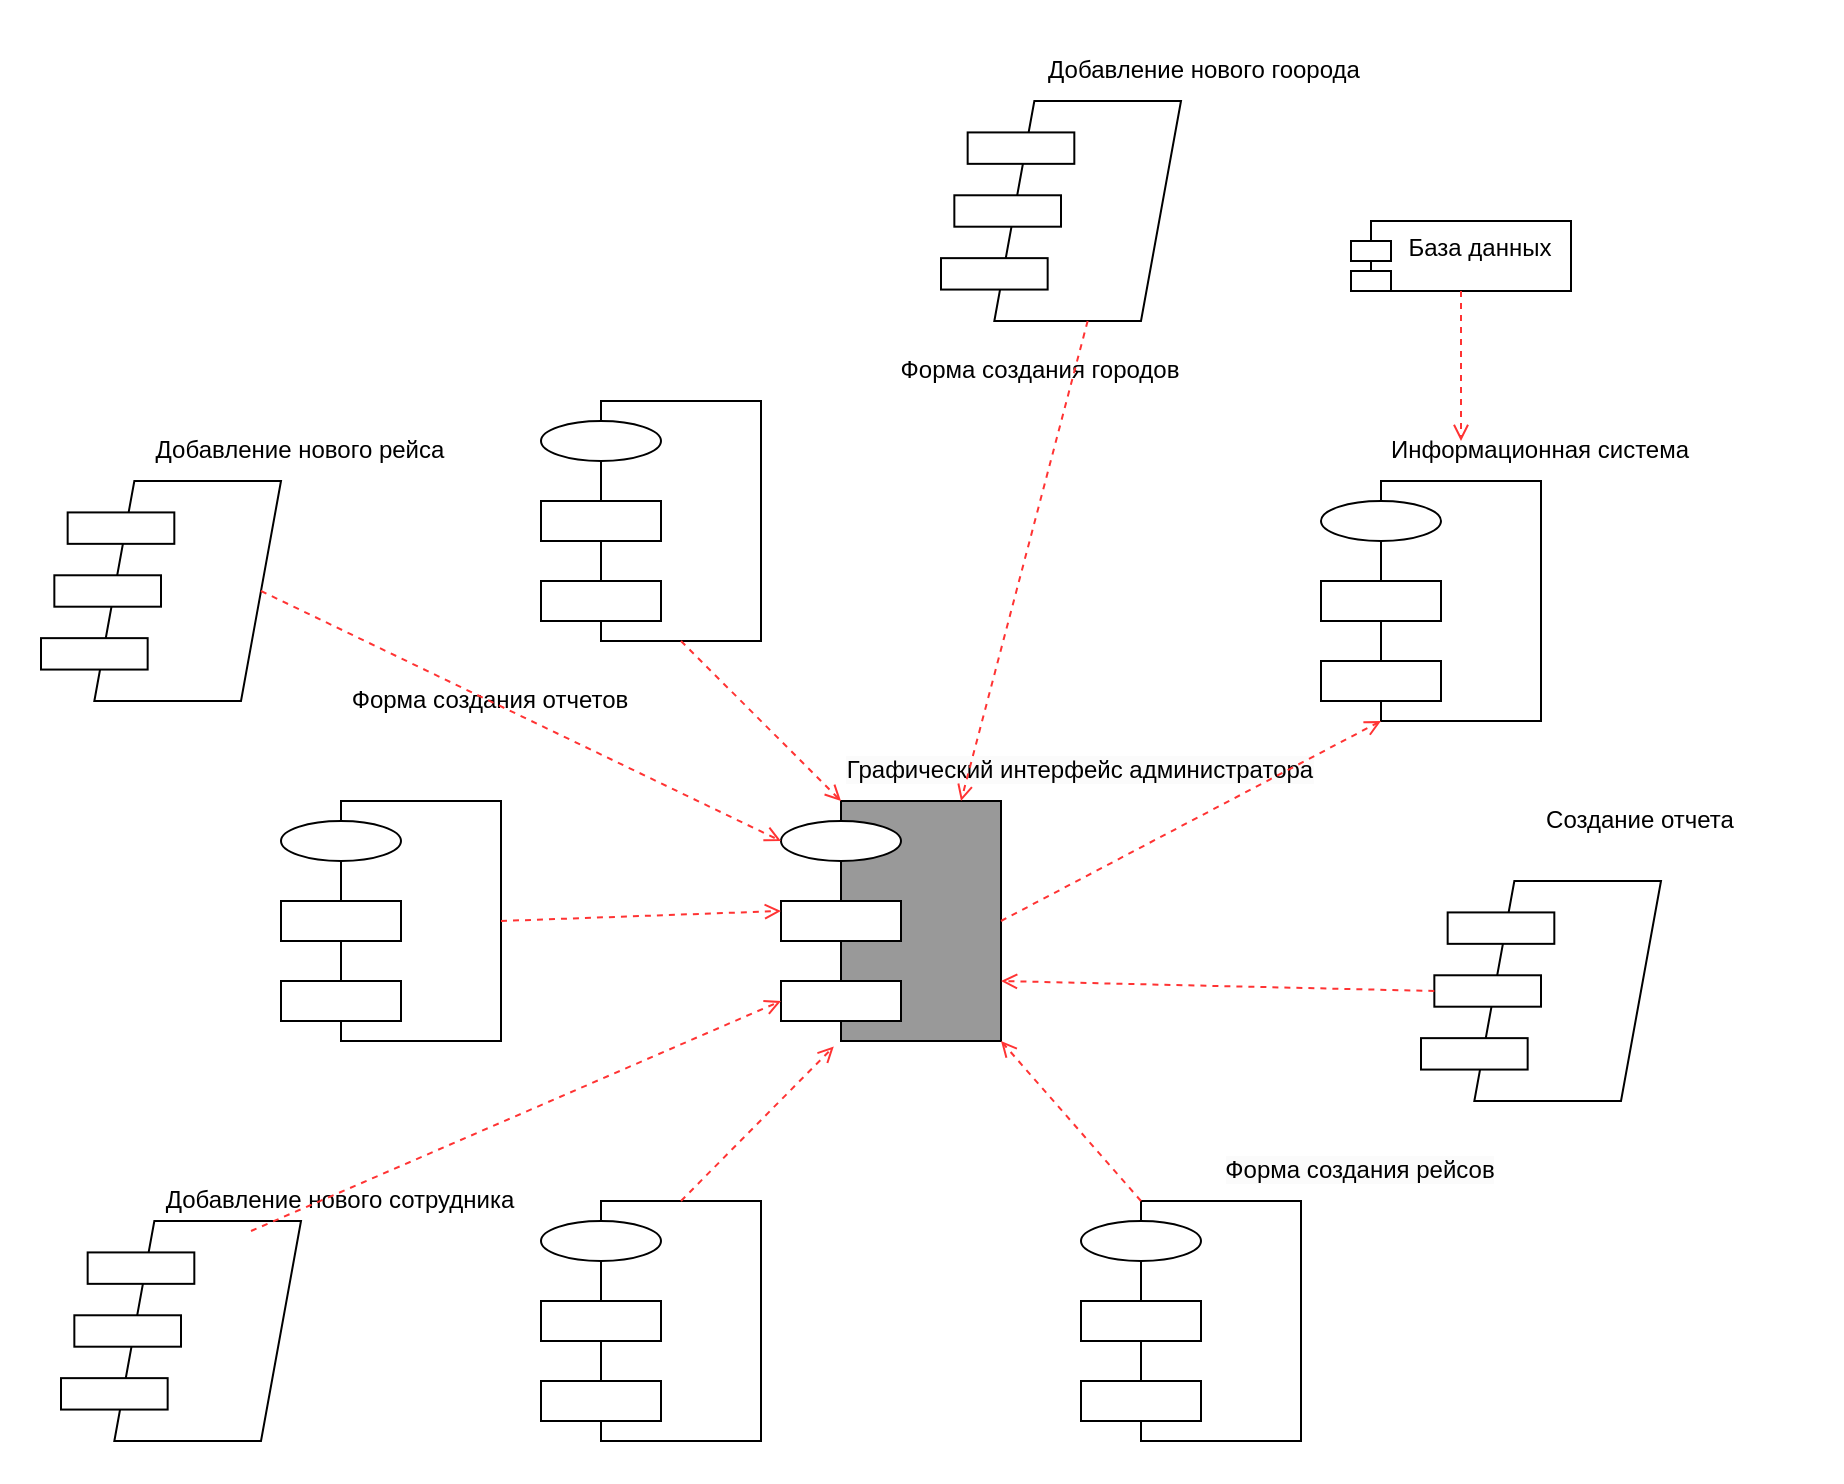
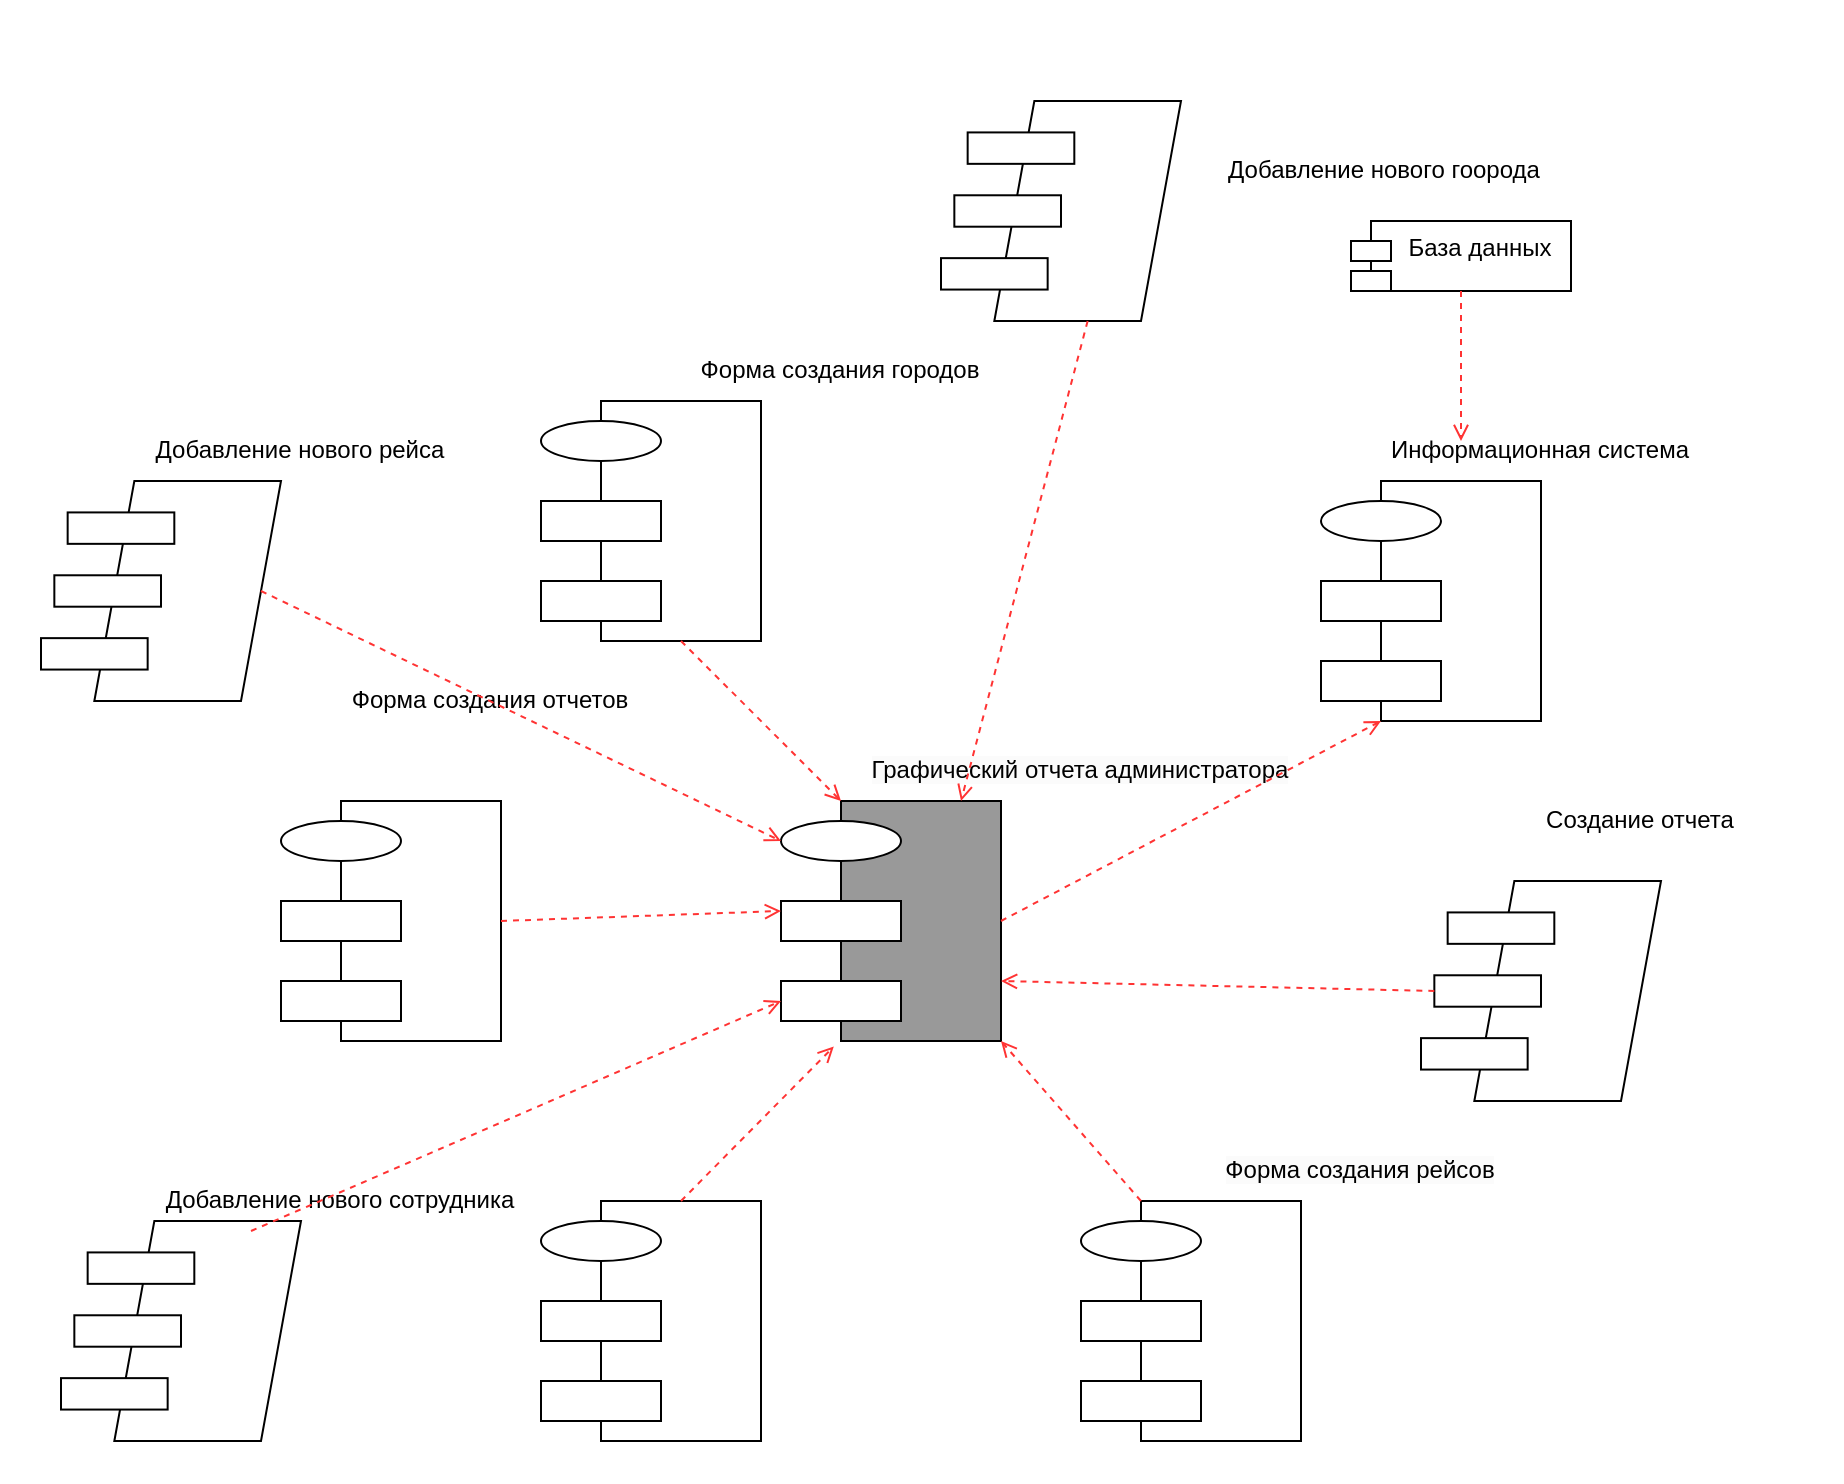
node "Добавление нового гоорода": moved (1205, 71) -> (1385, 171)
node "Форма создания городов": moved (1041, 371) -> (841, 371)
node "Графический интерфейс администратора": label "Графический интерфейс администратора" -> "Графический отчета администратора"
